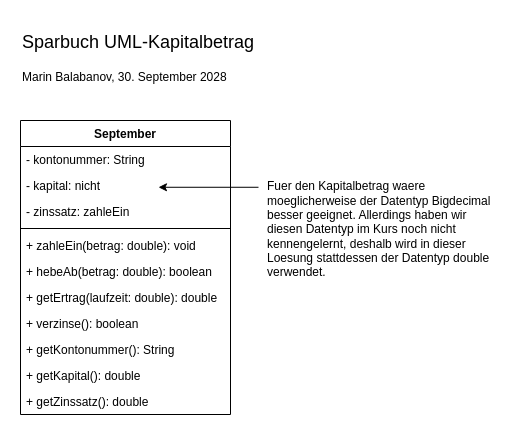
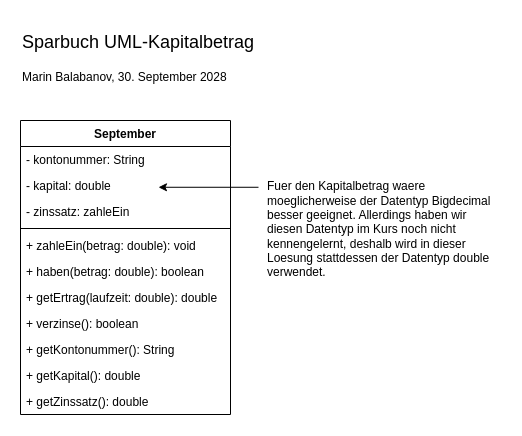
node "- kapital: nicht": label "- kapital: nicht" -> "- kapital: double"
node "+ hebeAb(betrag: double): boolean": label "+ hebeAb(betrag: double): boolean" -> "+ haben(betrag: double): boolean"
